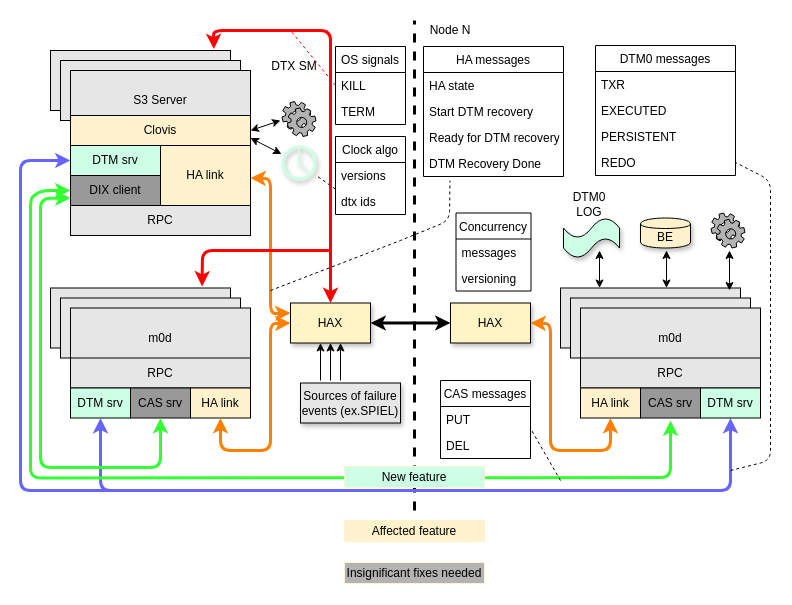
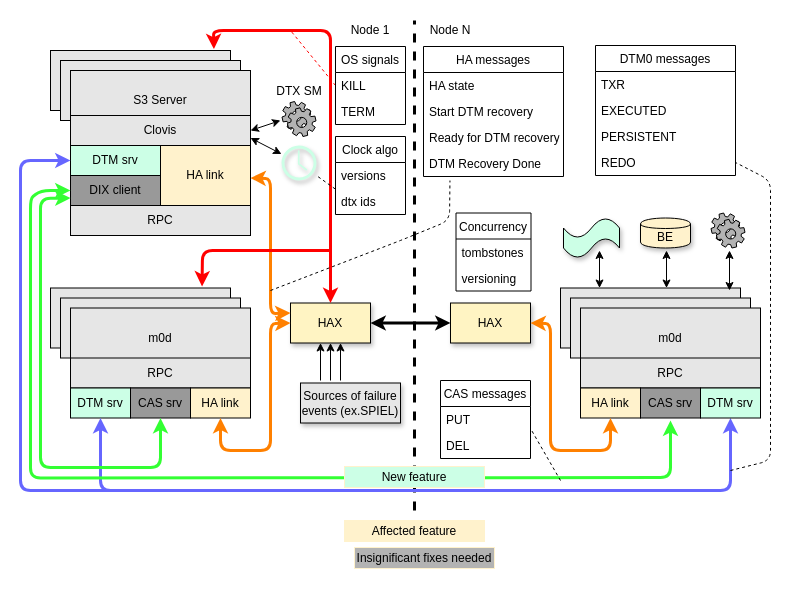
node "Node 1": added
node "DTX SM": moved (294, 67) -> (299, 92)
node "Clovis": fillcolor #fff2cc -> #e6e6e6
node "DTM0 LOG": removed
node "messages": label "messages" -> "tombstones"
node "Insignificant fixes needed": moved (415, 573) -> (425, 558)
